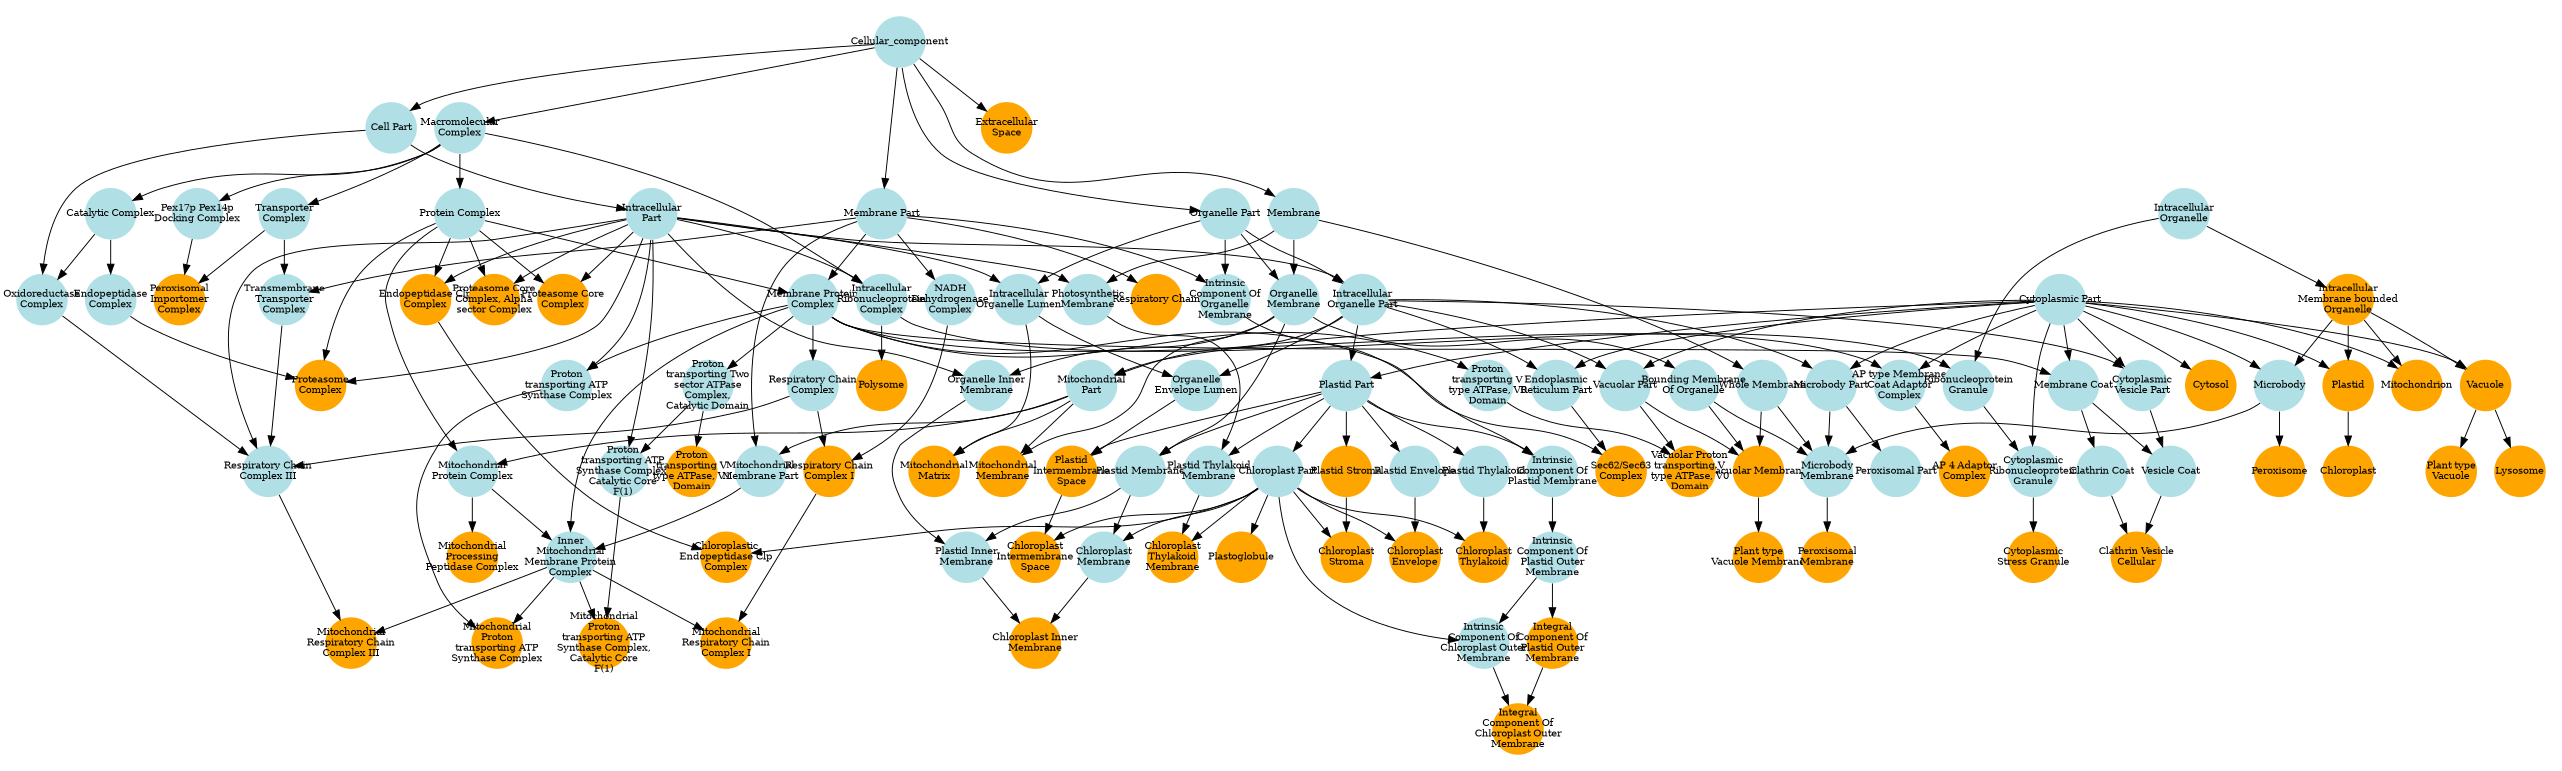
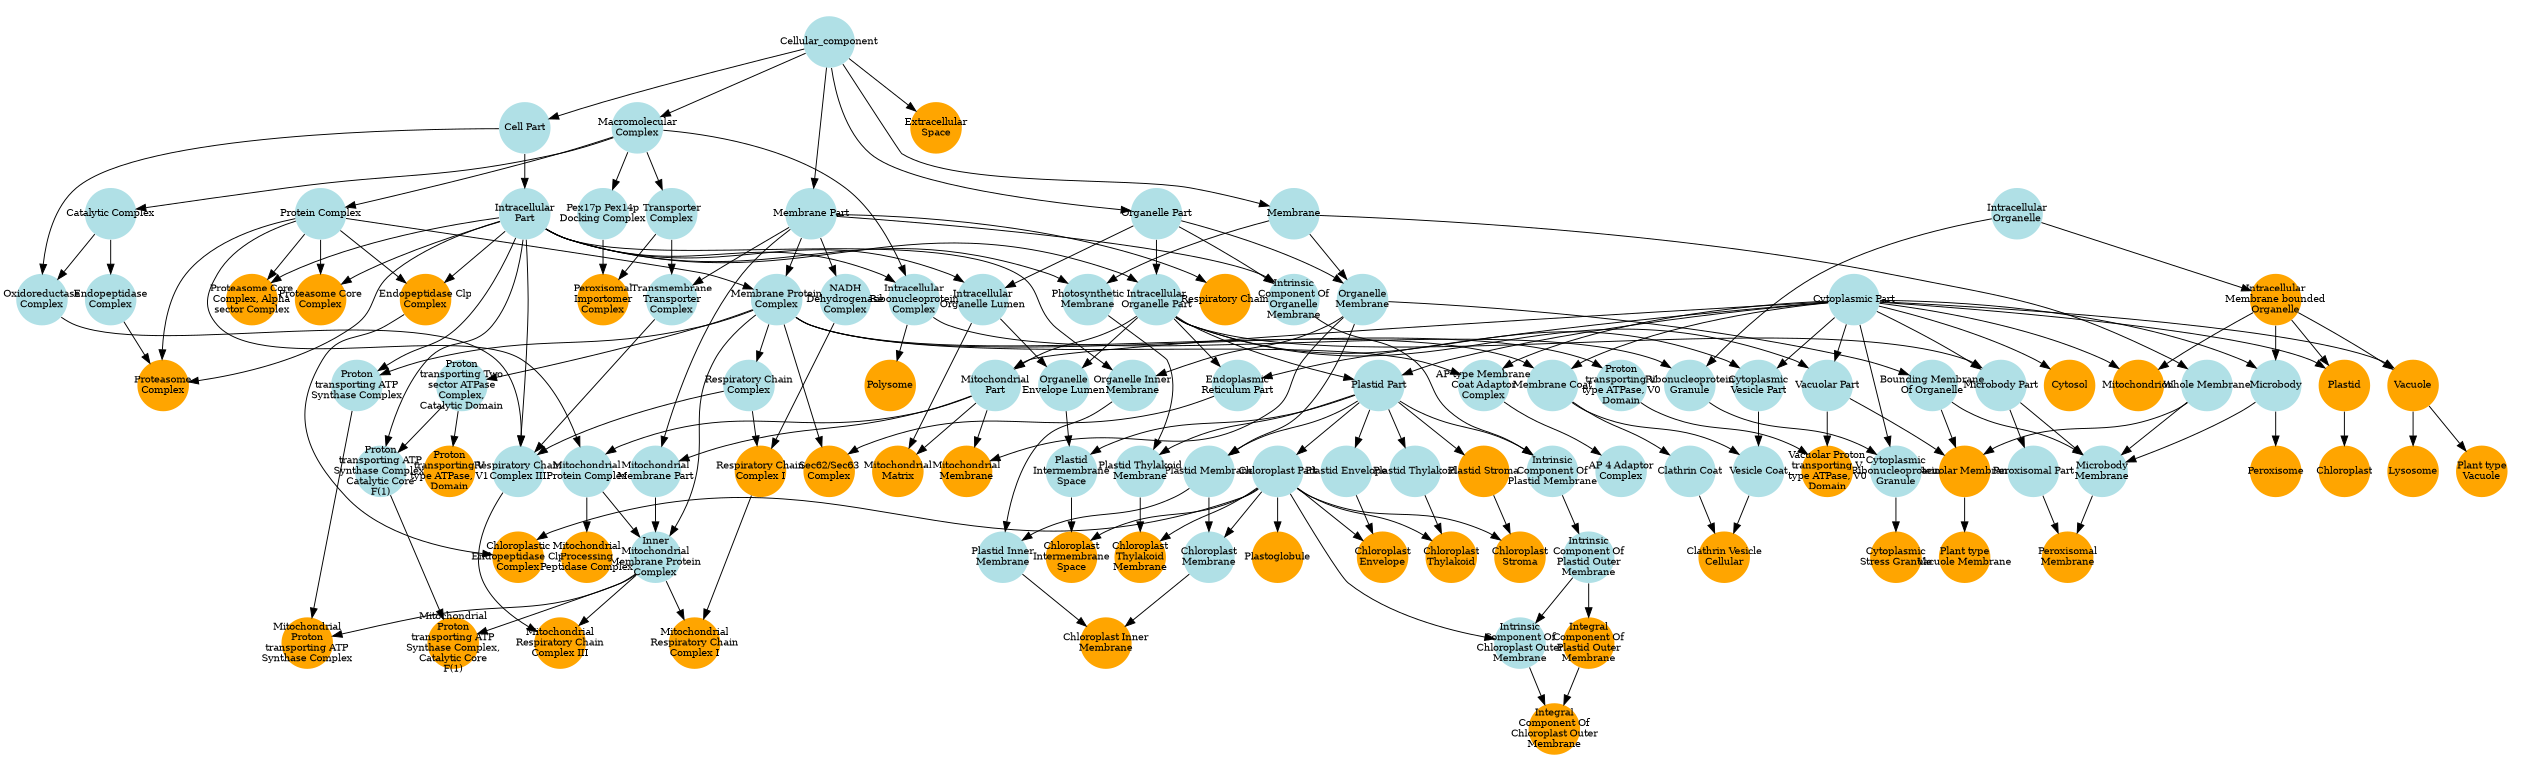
node "Plastid Intermembrane Space": fillcolor orange -> powderblue
node "AP 4 Adaptor Complex": fillcolor orange -> powderblue
edge "Peroxisomal Part" -> "Peroxisomal Membrane": added
